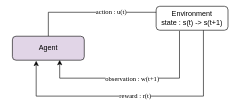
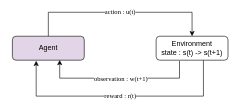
node "Environment state : s(t) -> s(t+1)": moved (192, 18) -> (192, 48)
